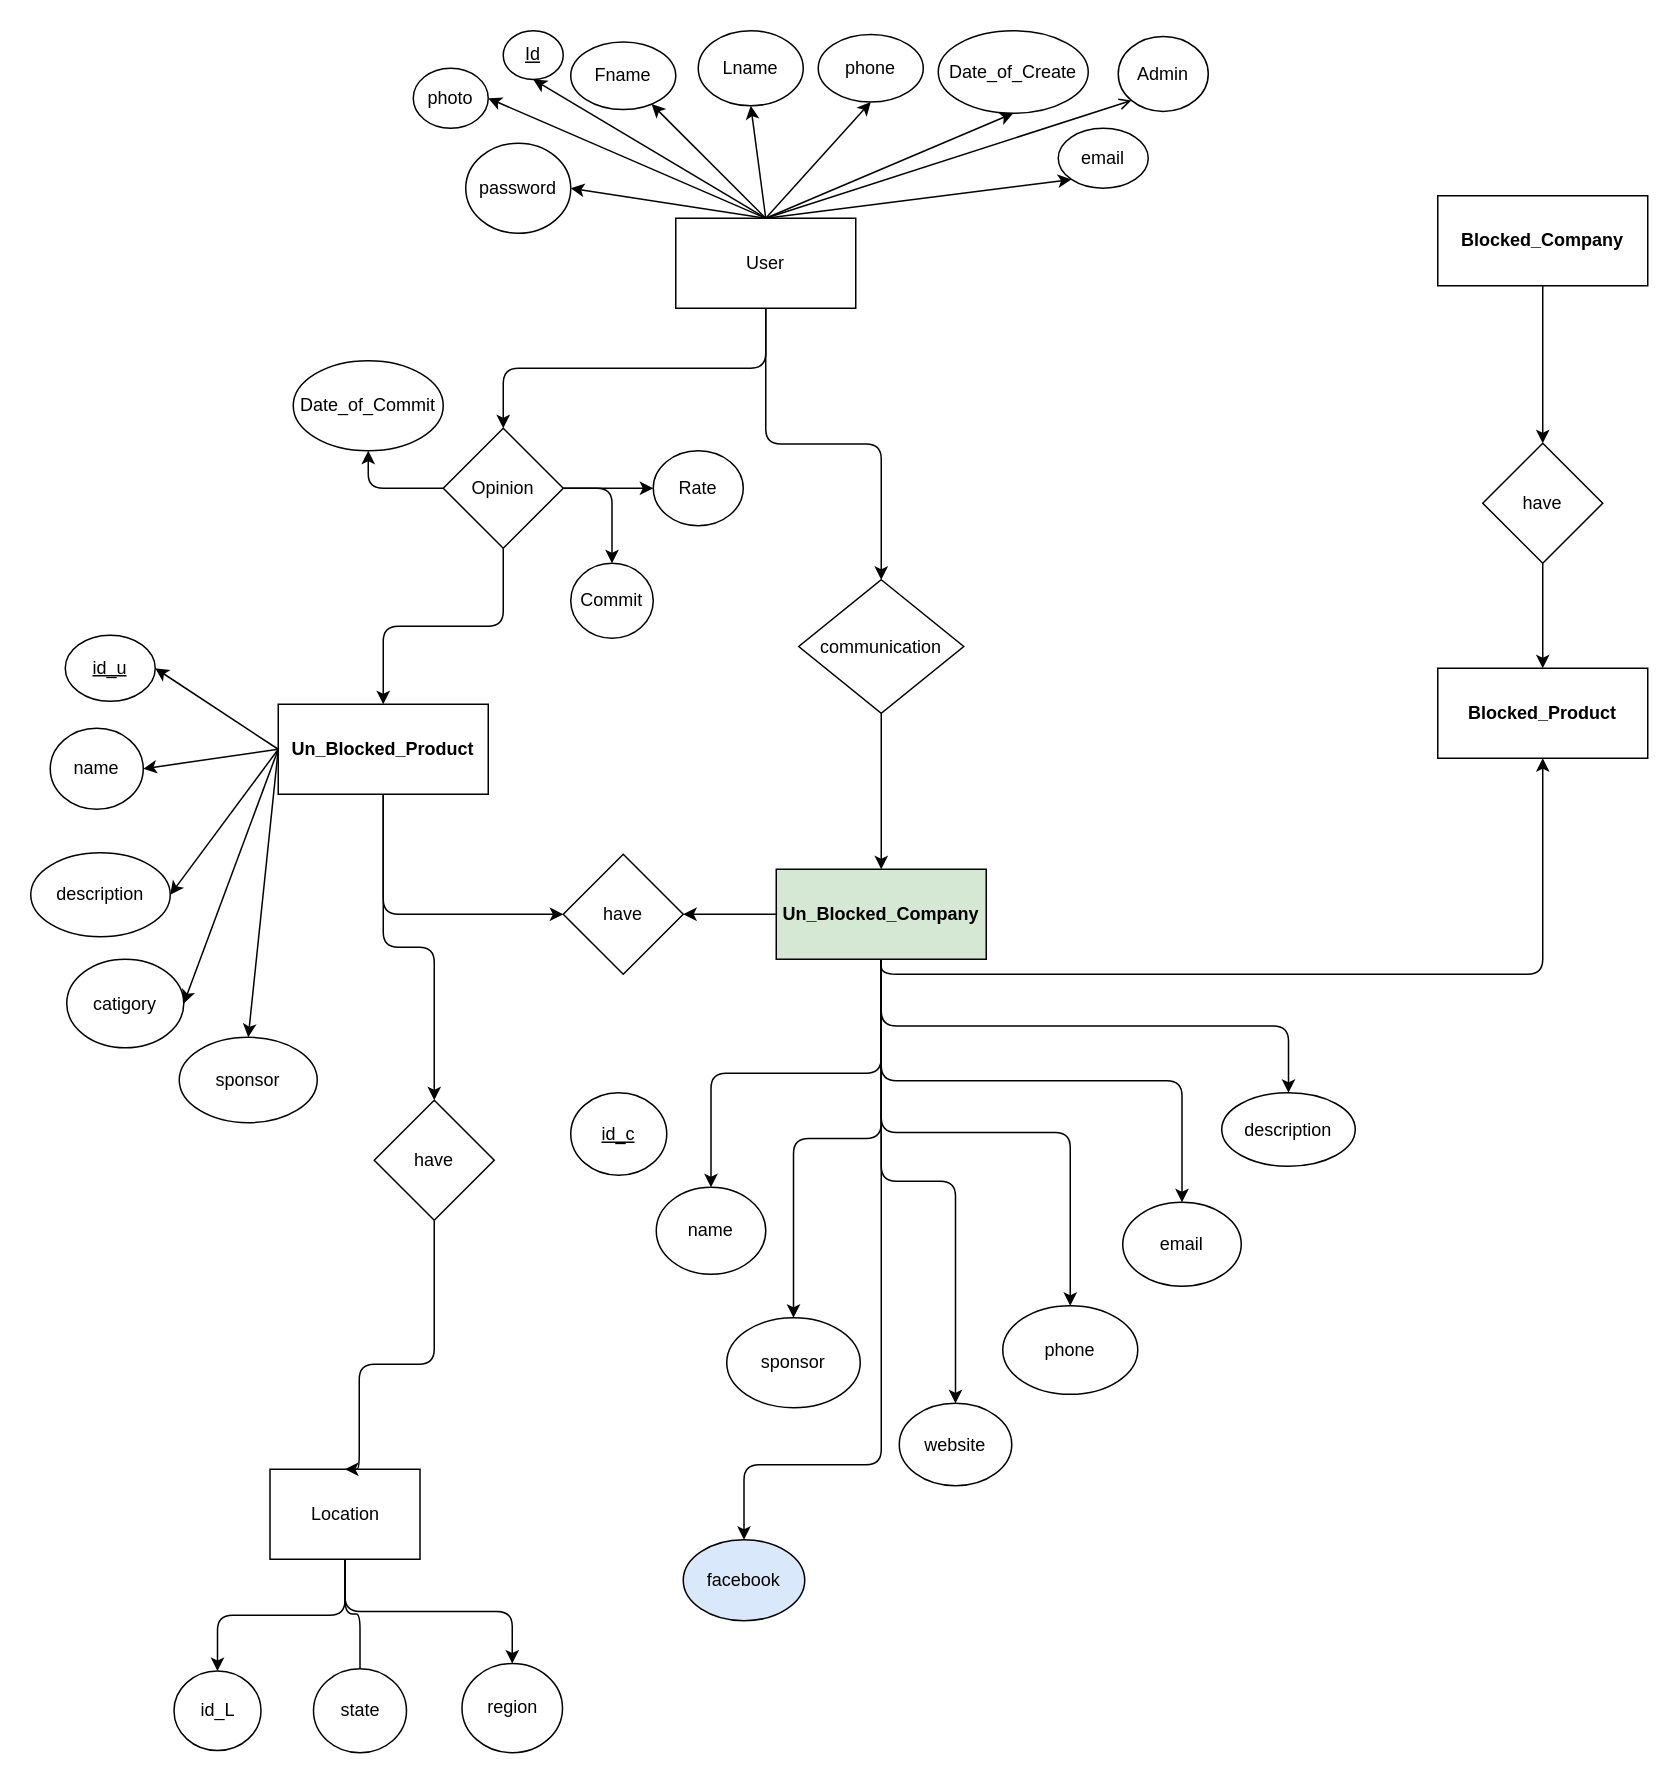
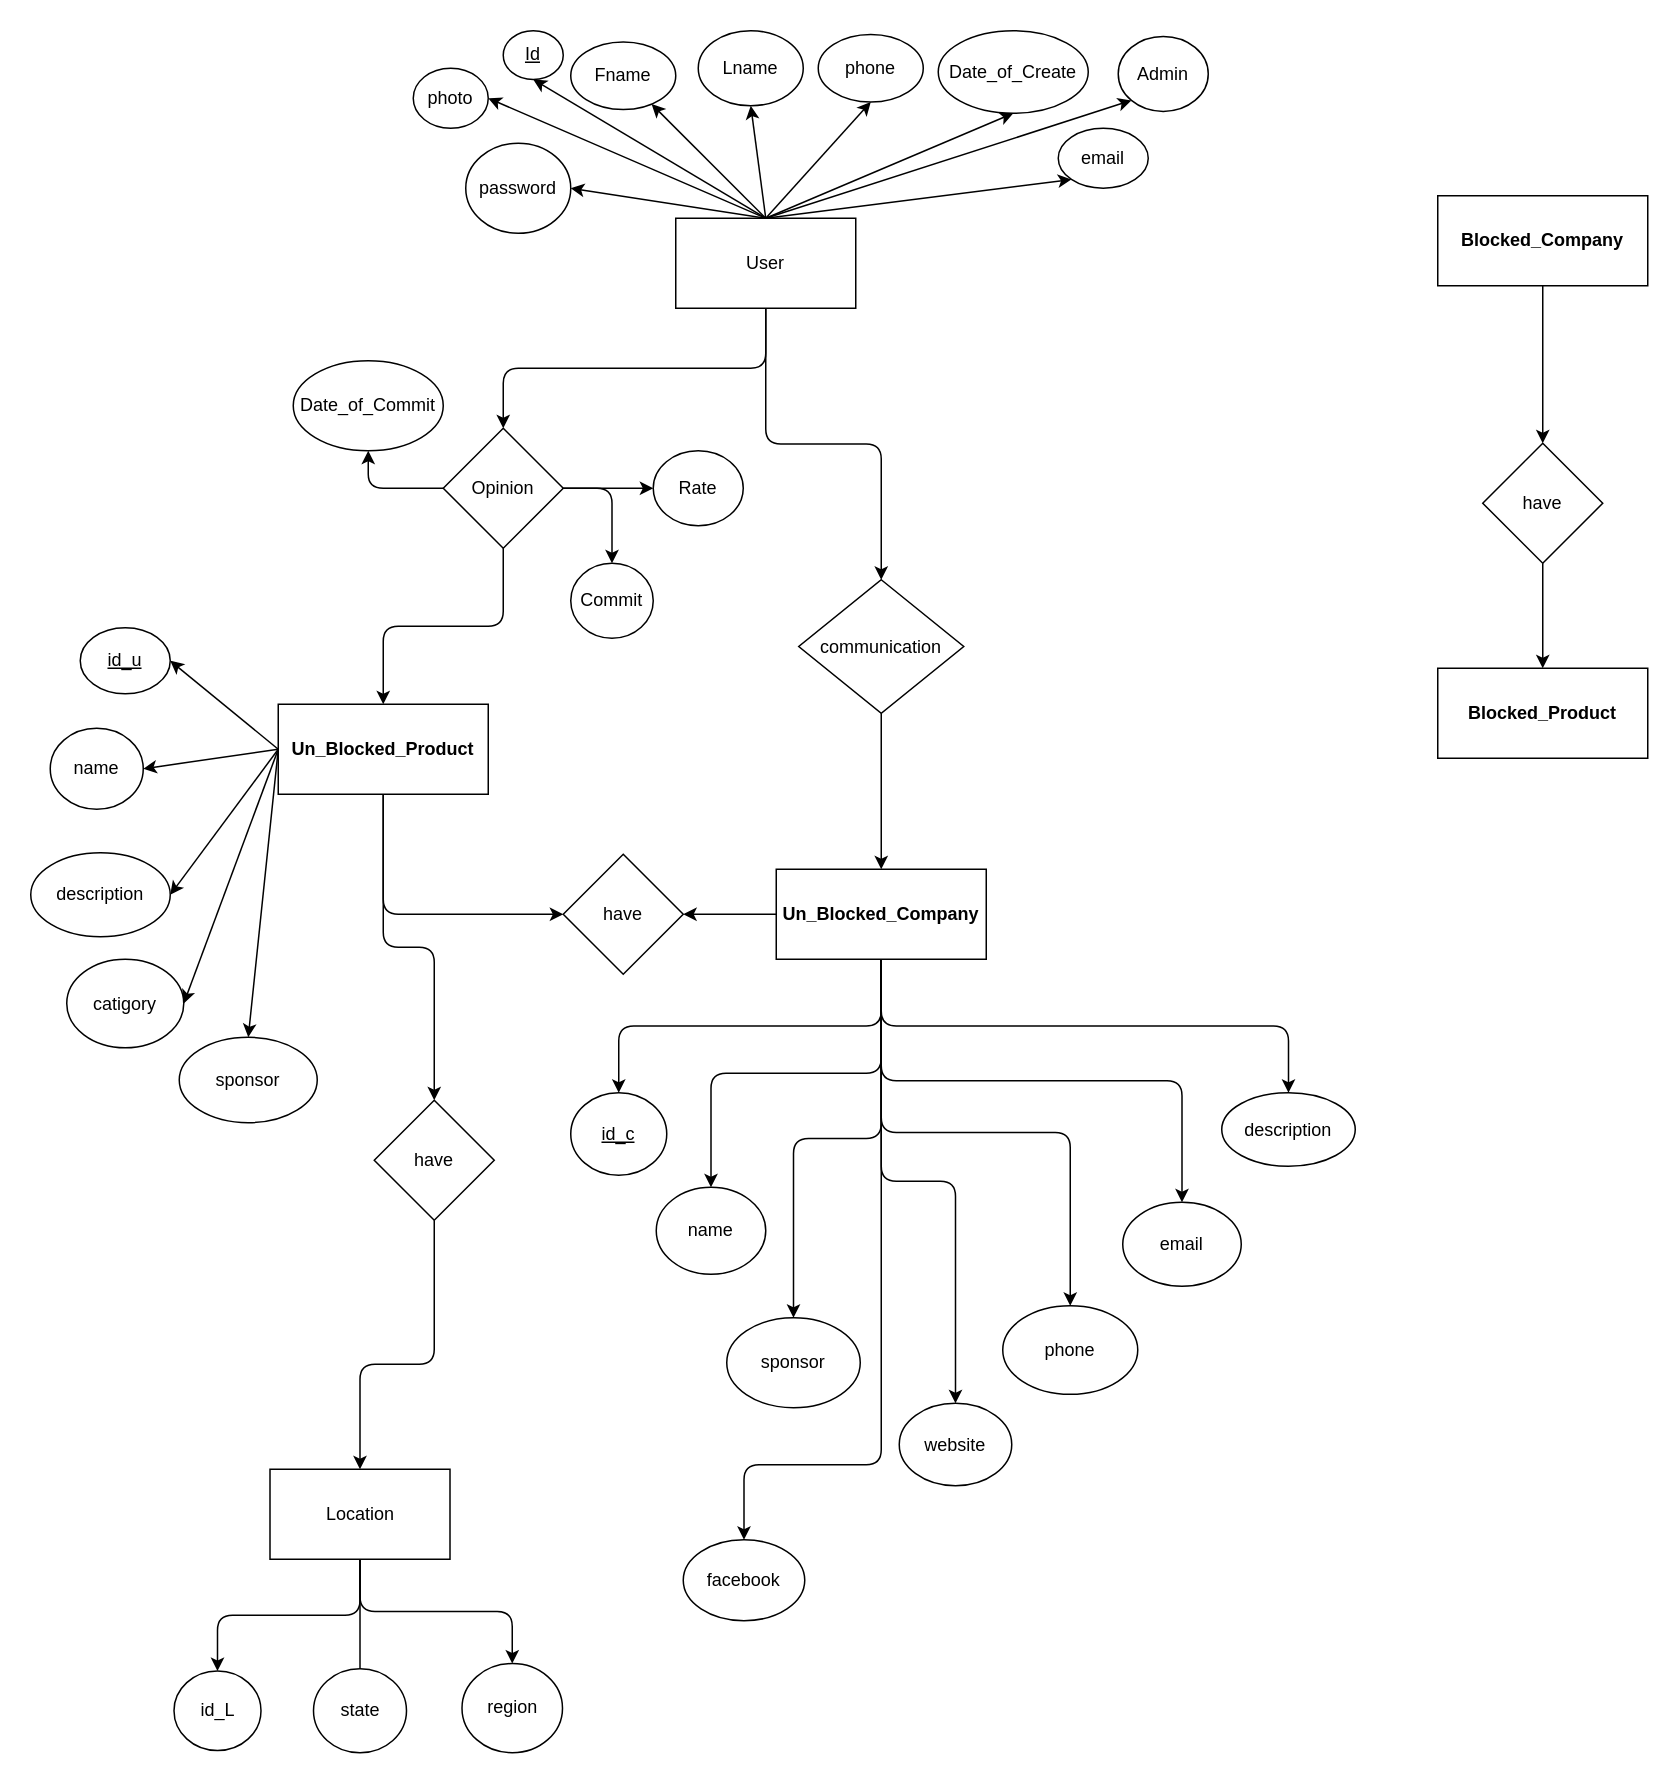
edge "User" -> "Admin": arrowhead open -> classic
node "id_u": moved (110, 668) -> (125, 661)
node "Un_Blocked_Company": fillcolor #d5e8d4 -> #ffffff
edge "Un_Blocked_Company" -> "Blocked_Product": now "Un_Blocked_Company" -> "id_c"
node "Location": size 150x90 -> 180x90
node "facebook": fillcolor #dae8fc -> #ffffff
